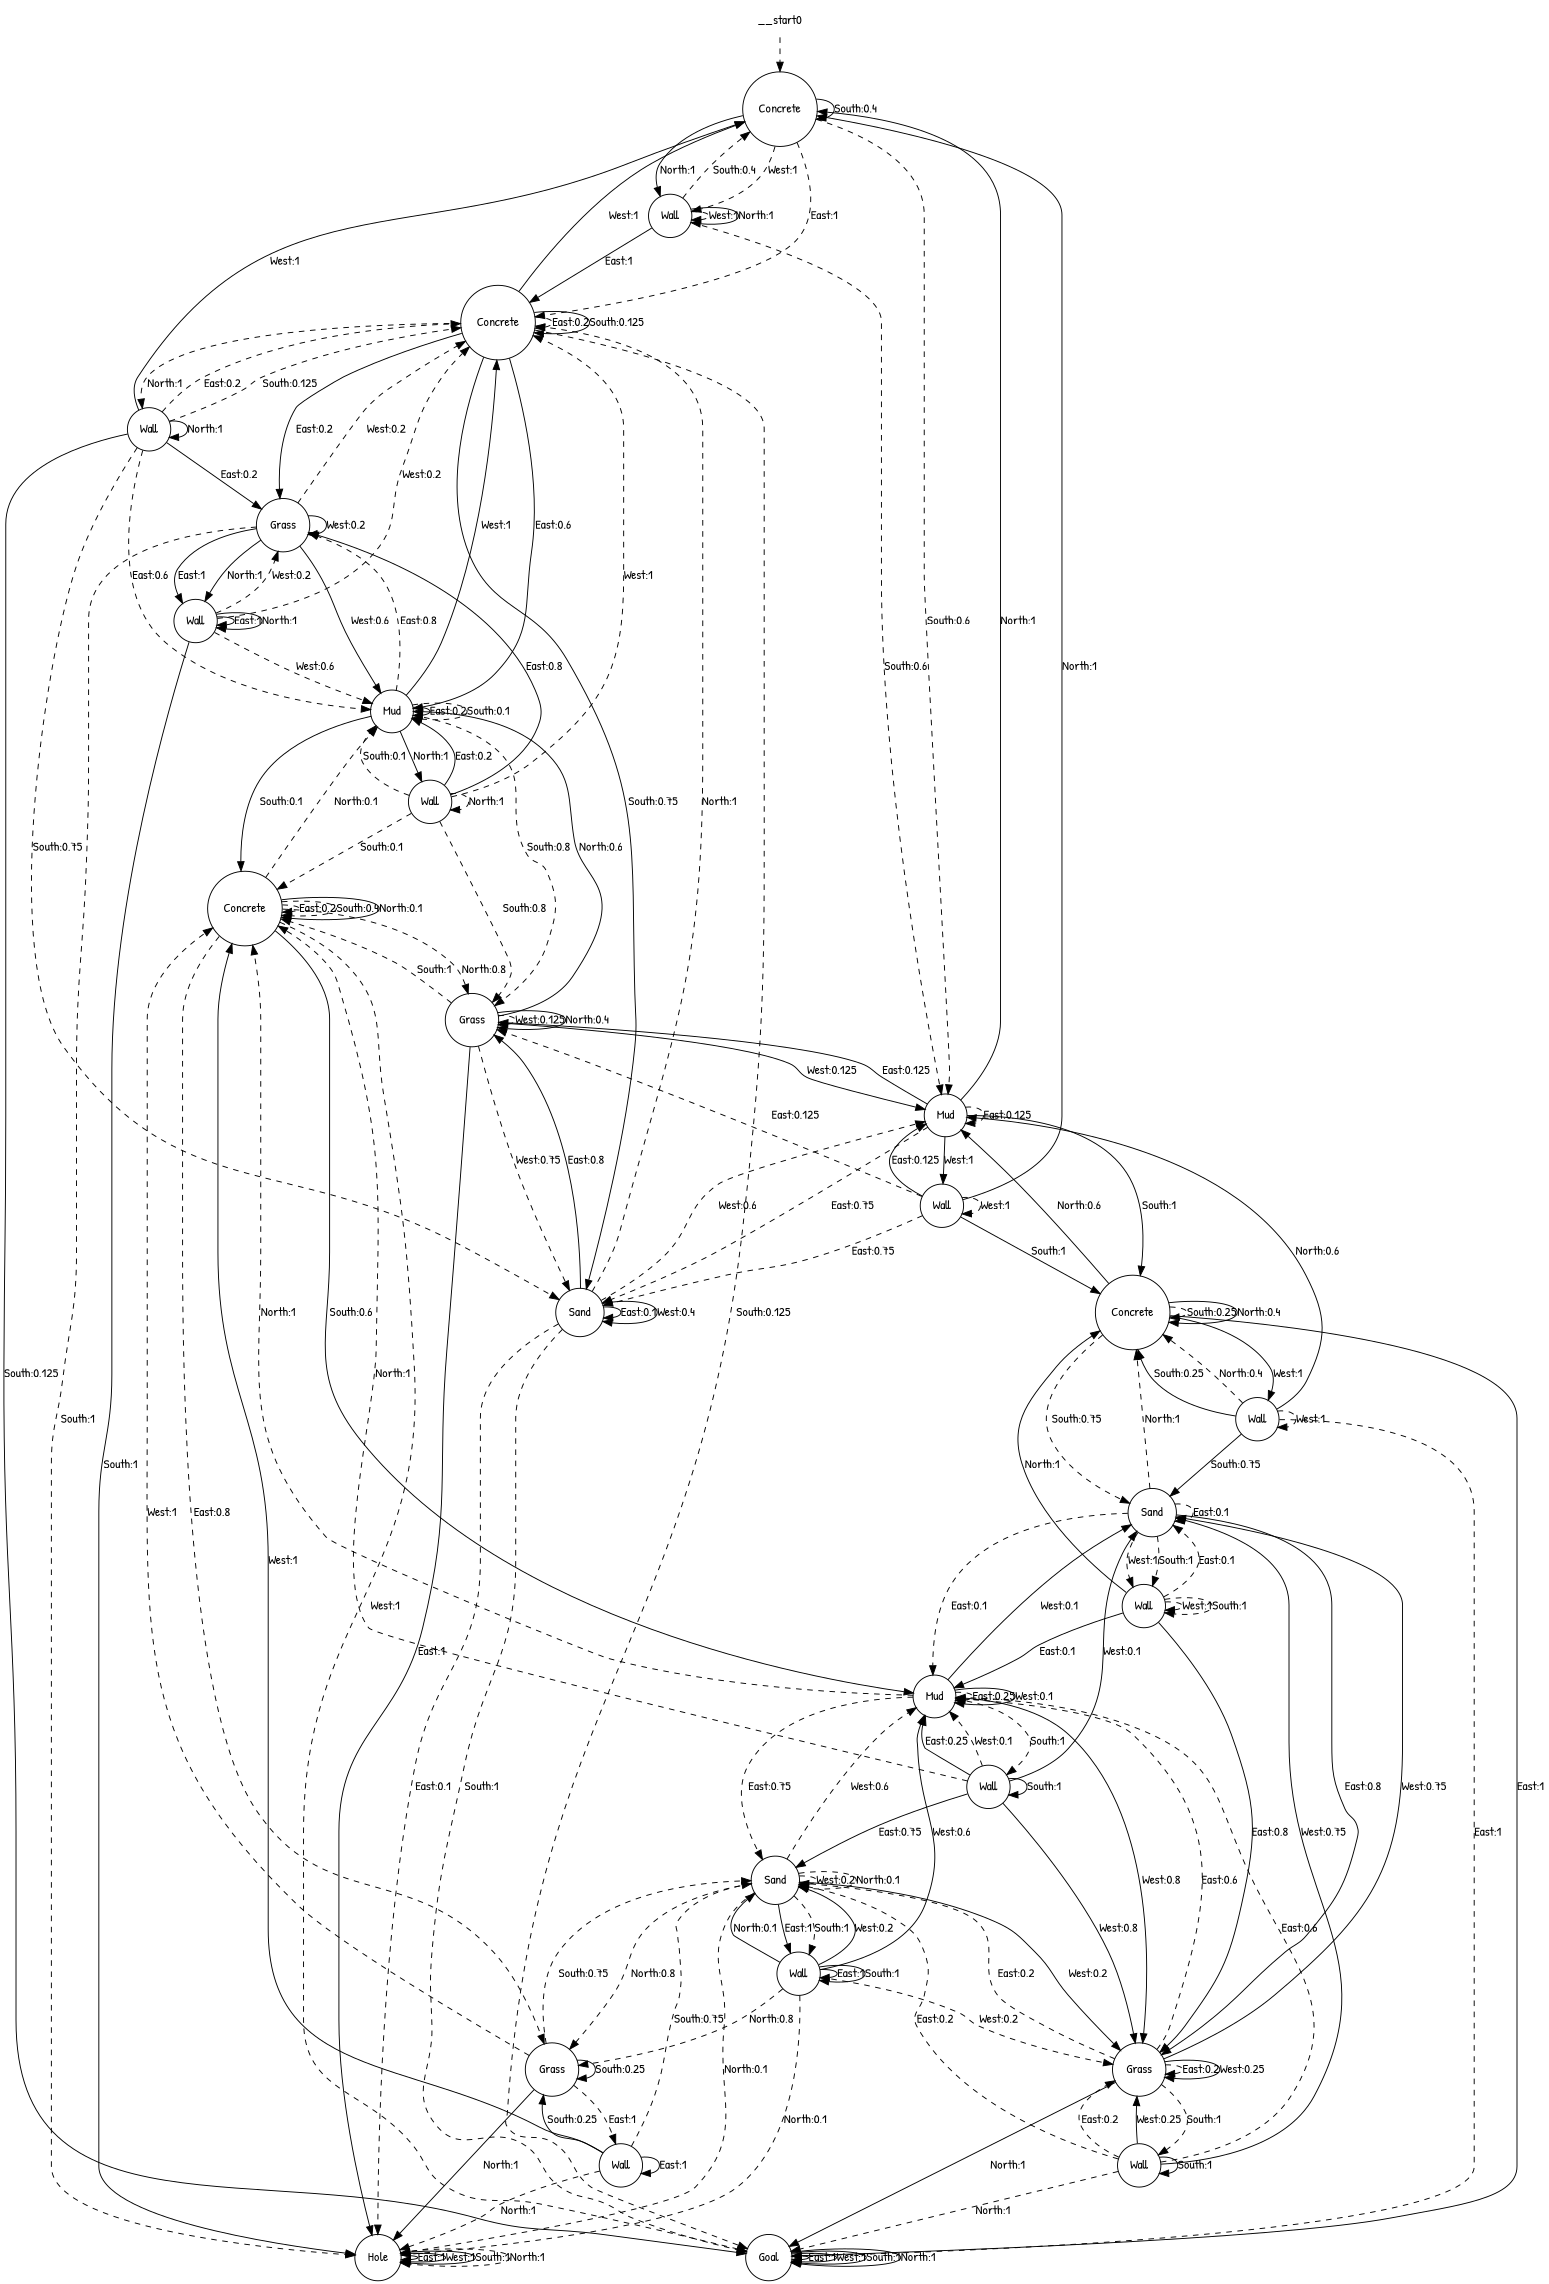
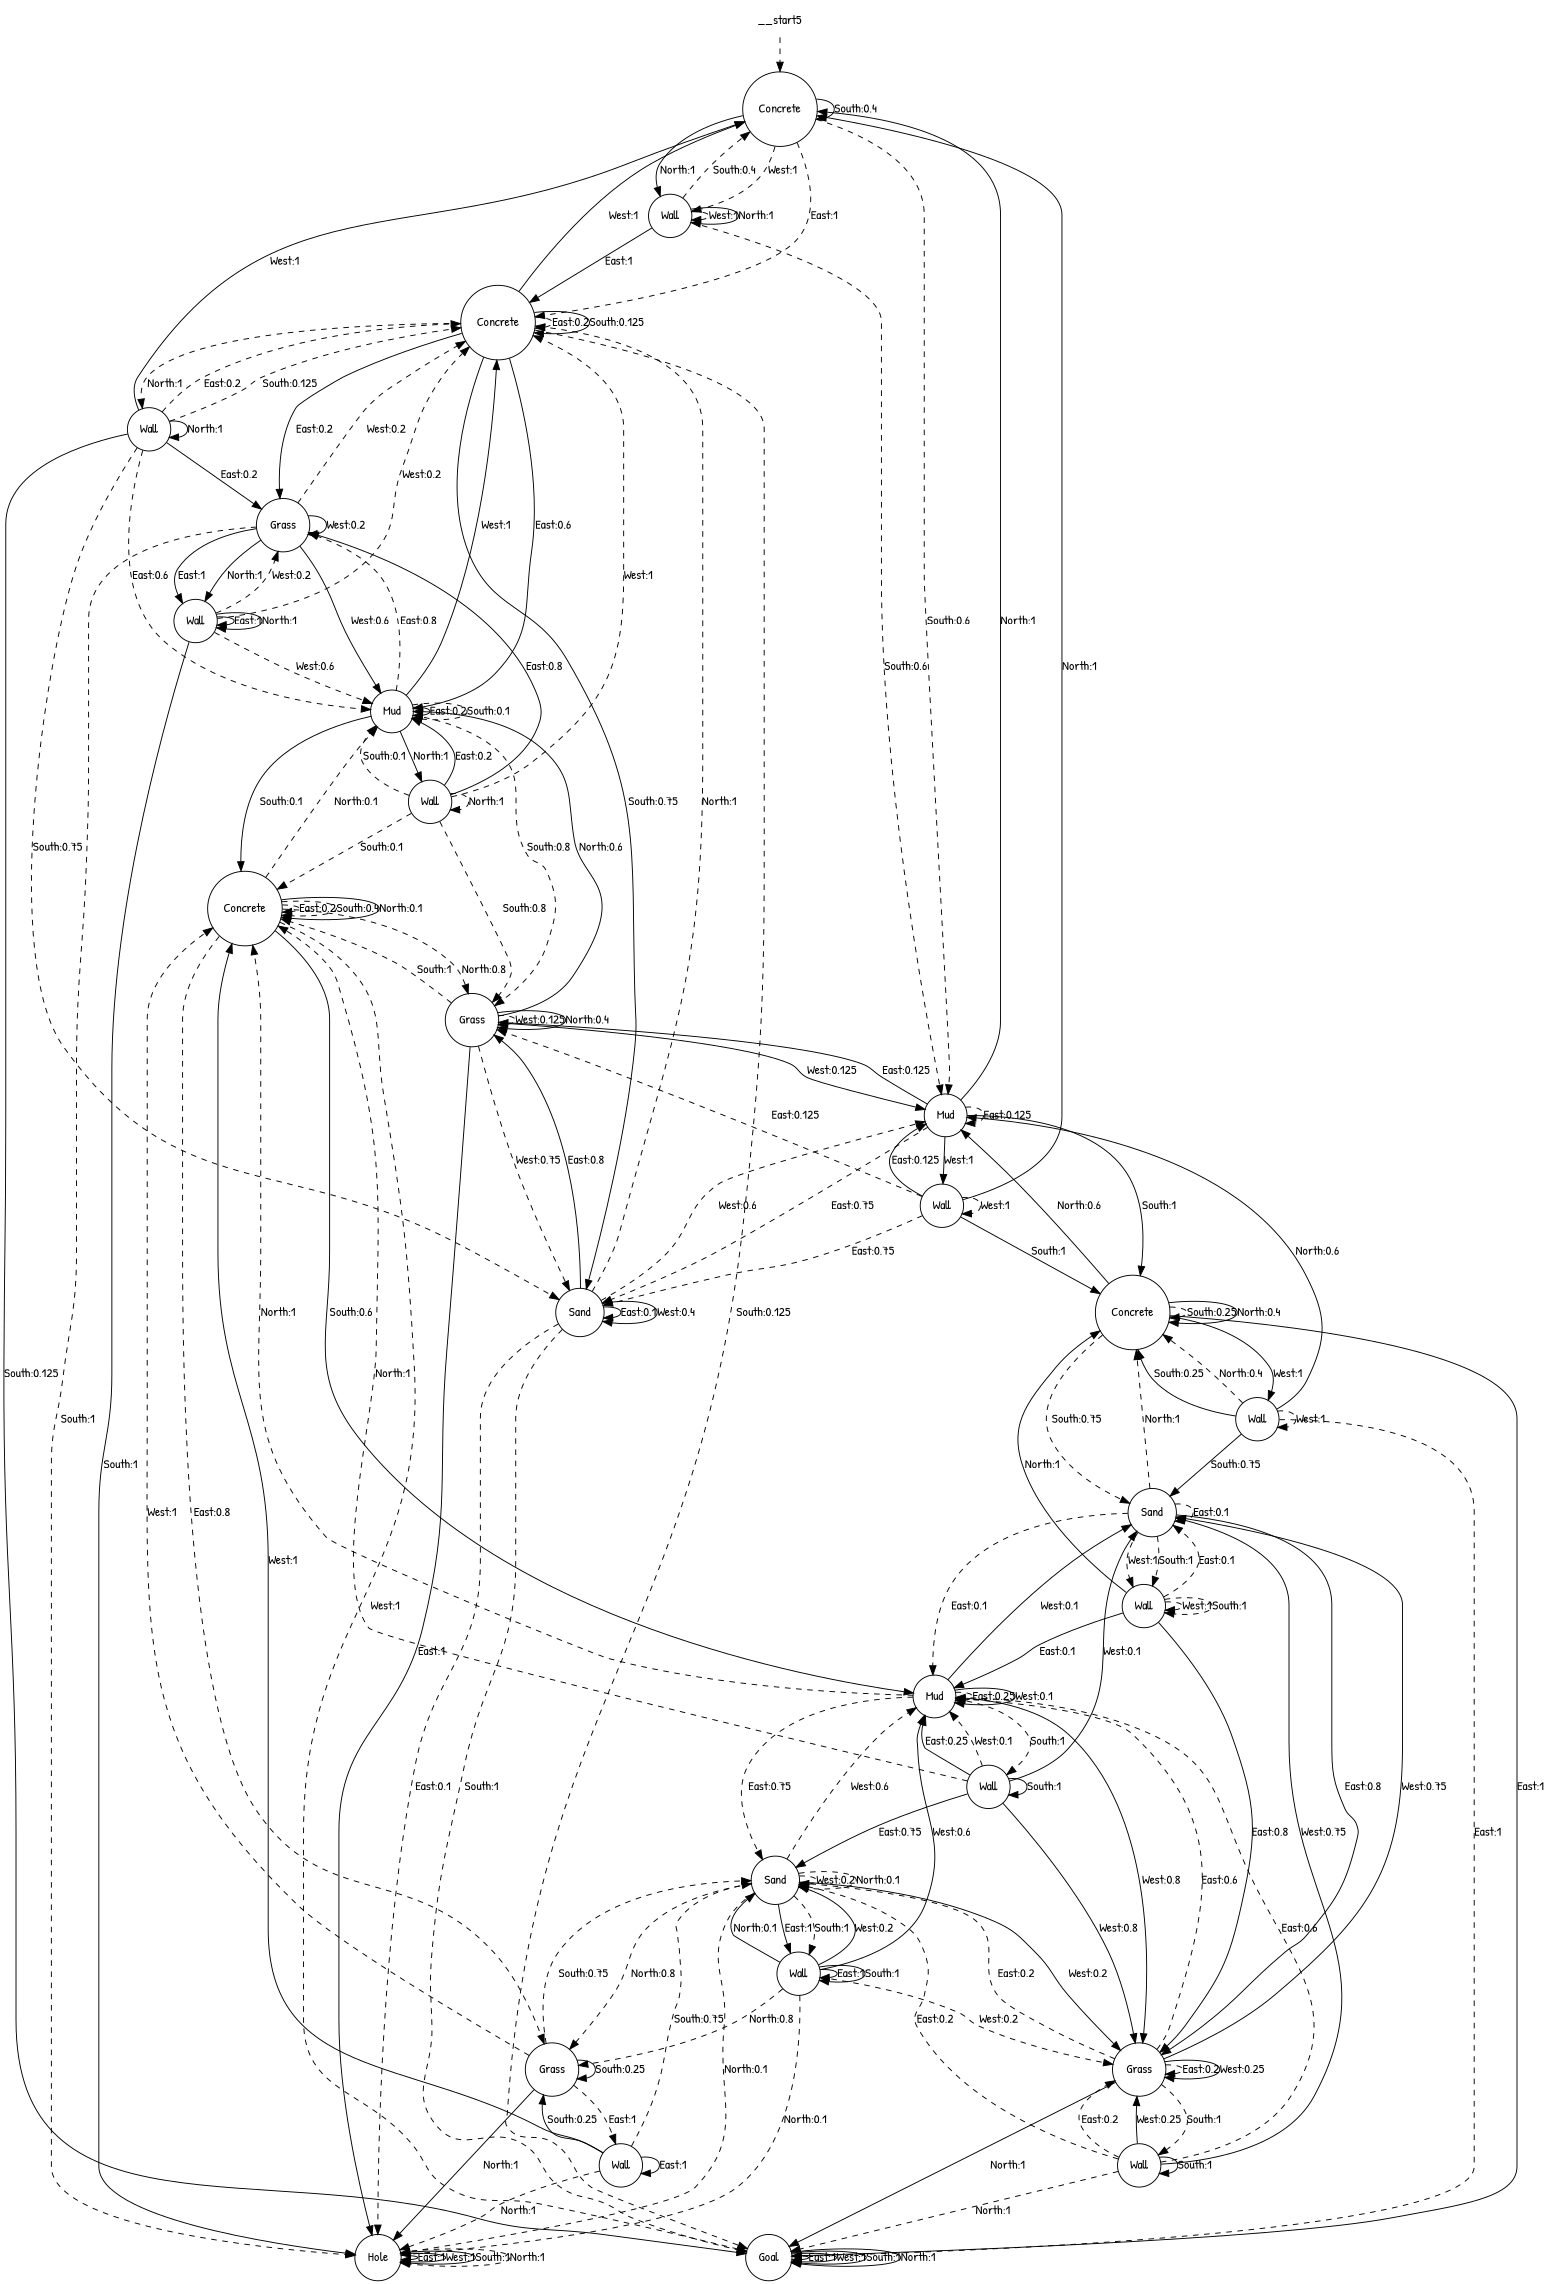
node "__start0": label "__start0" -> "__start5"
